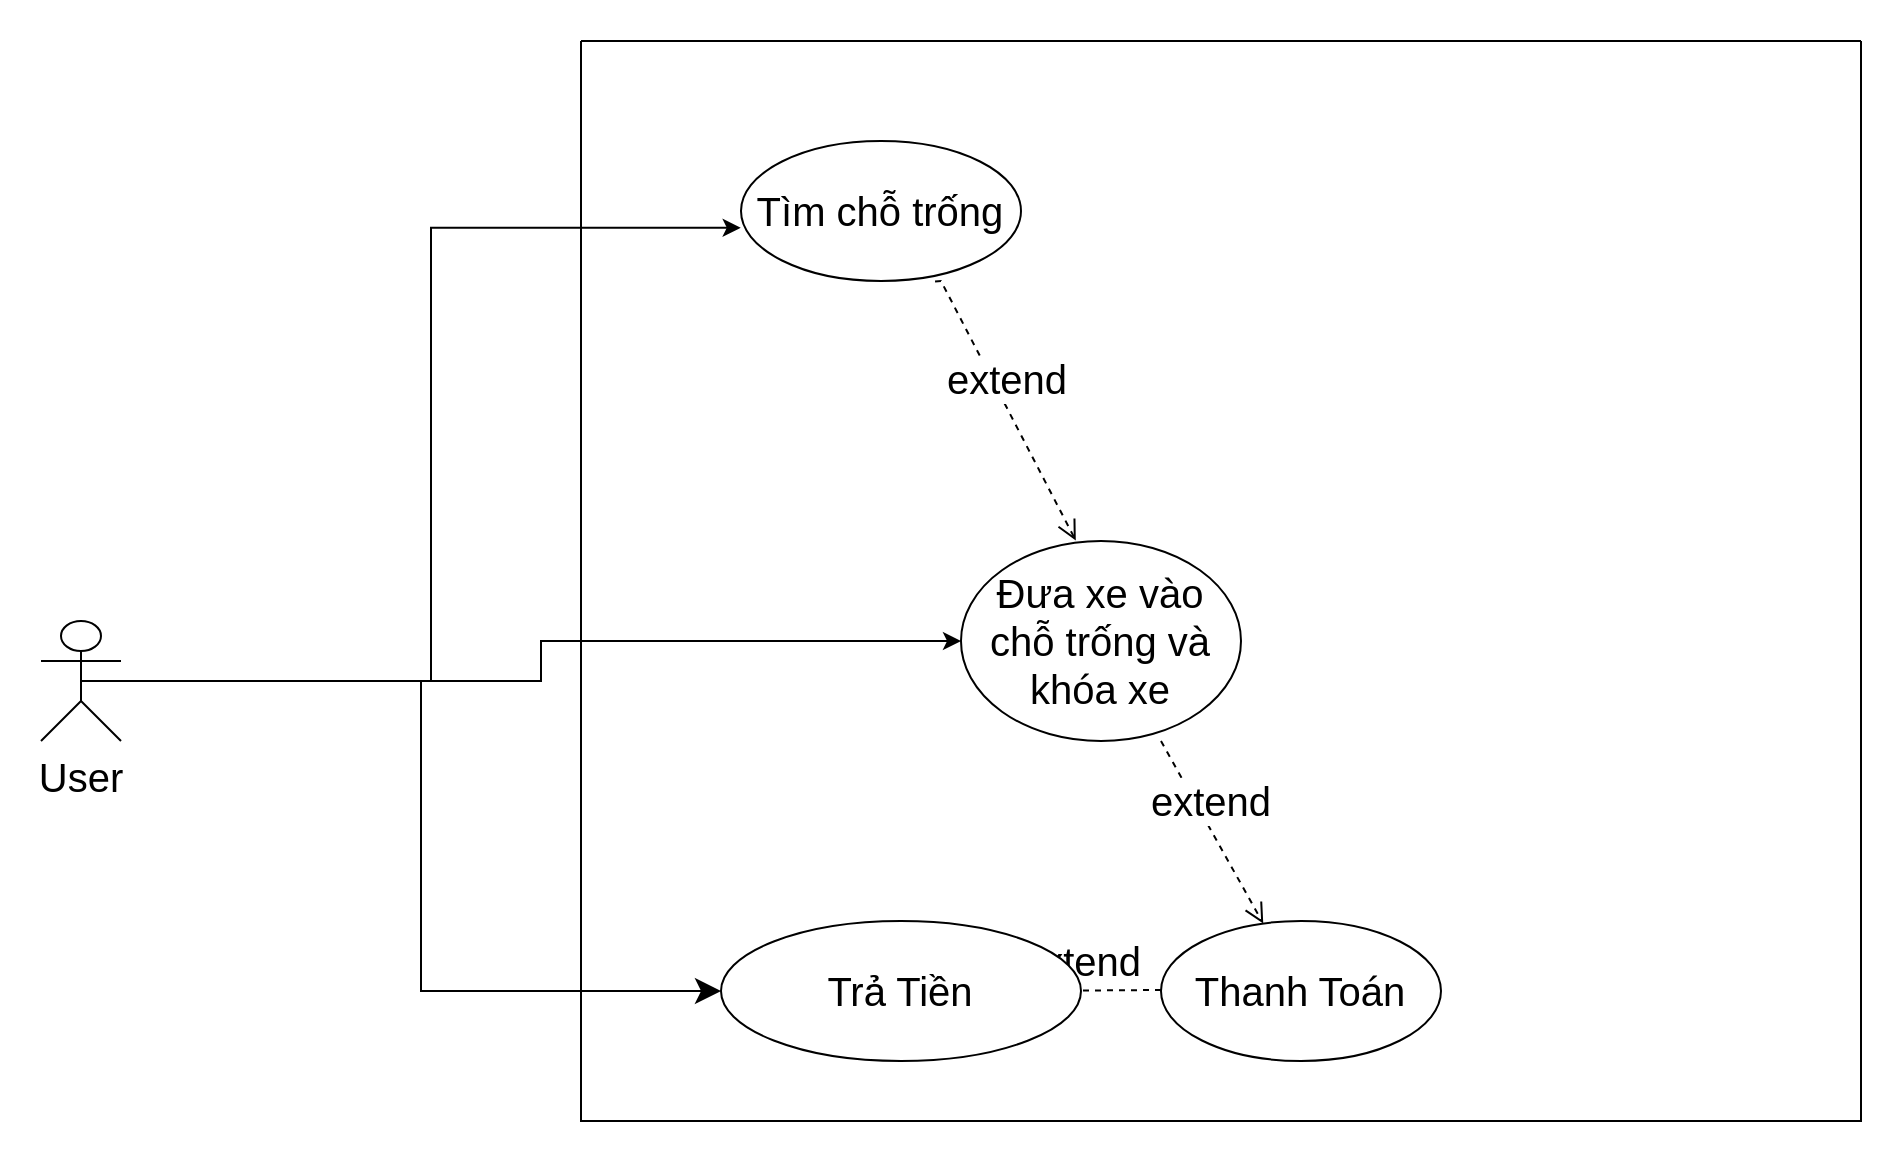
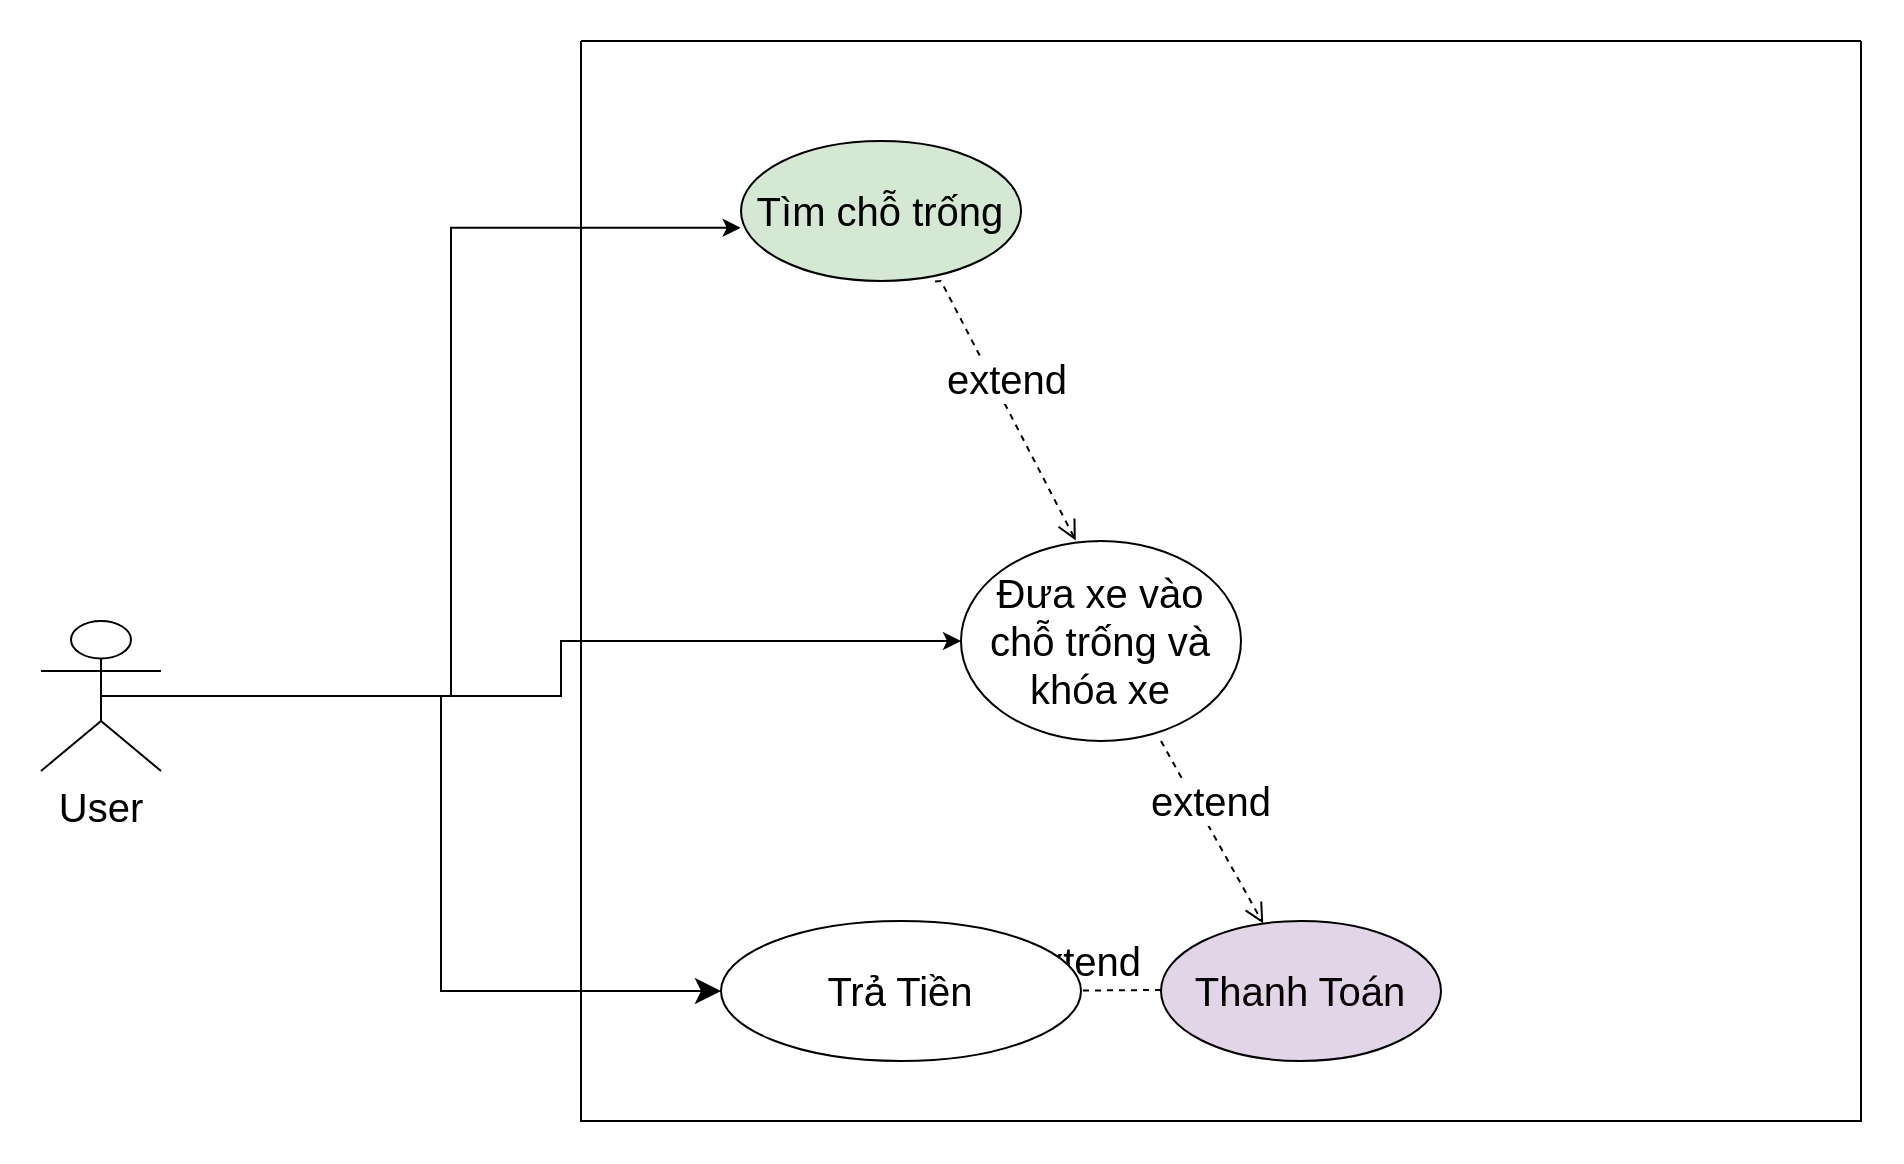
node "Tìm chỗ trống": fillcolor #ffffff -> #d5e8d4
node "User": size 80x120 -> 120x150
node "Thanh Toán": fillcolor #ffffff -> #e1d5e7
